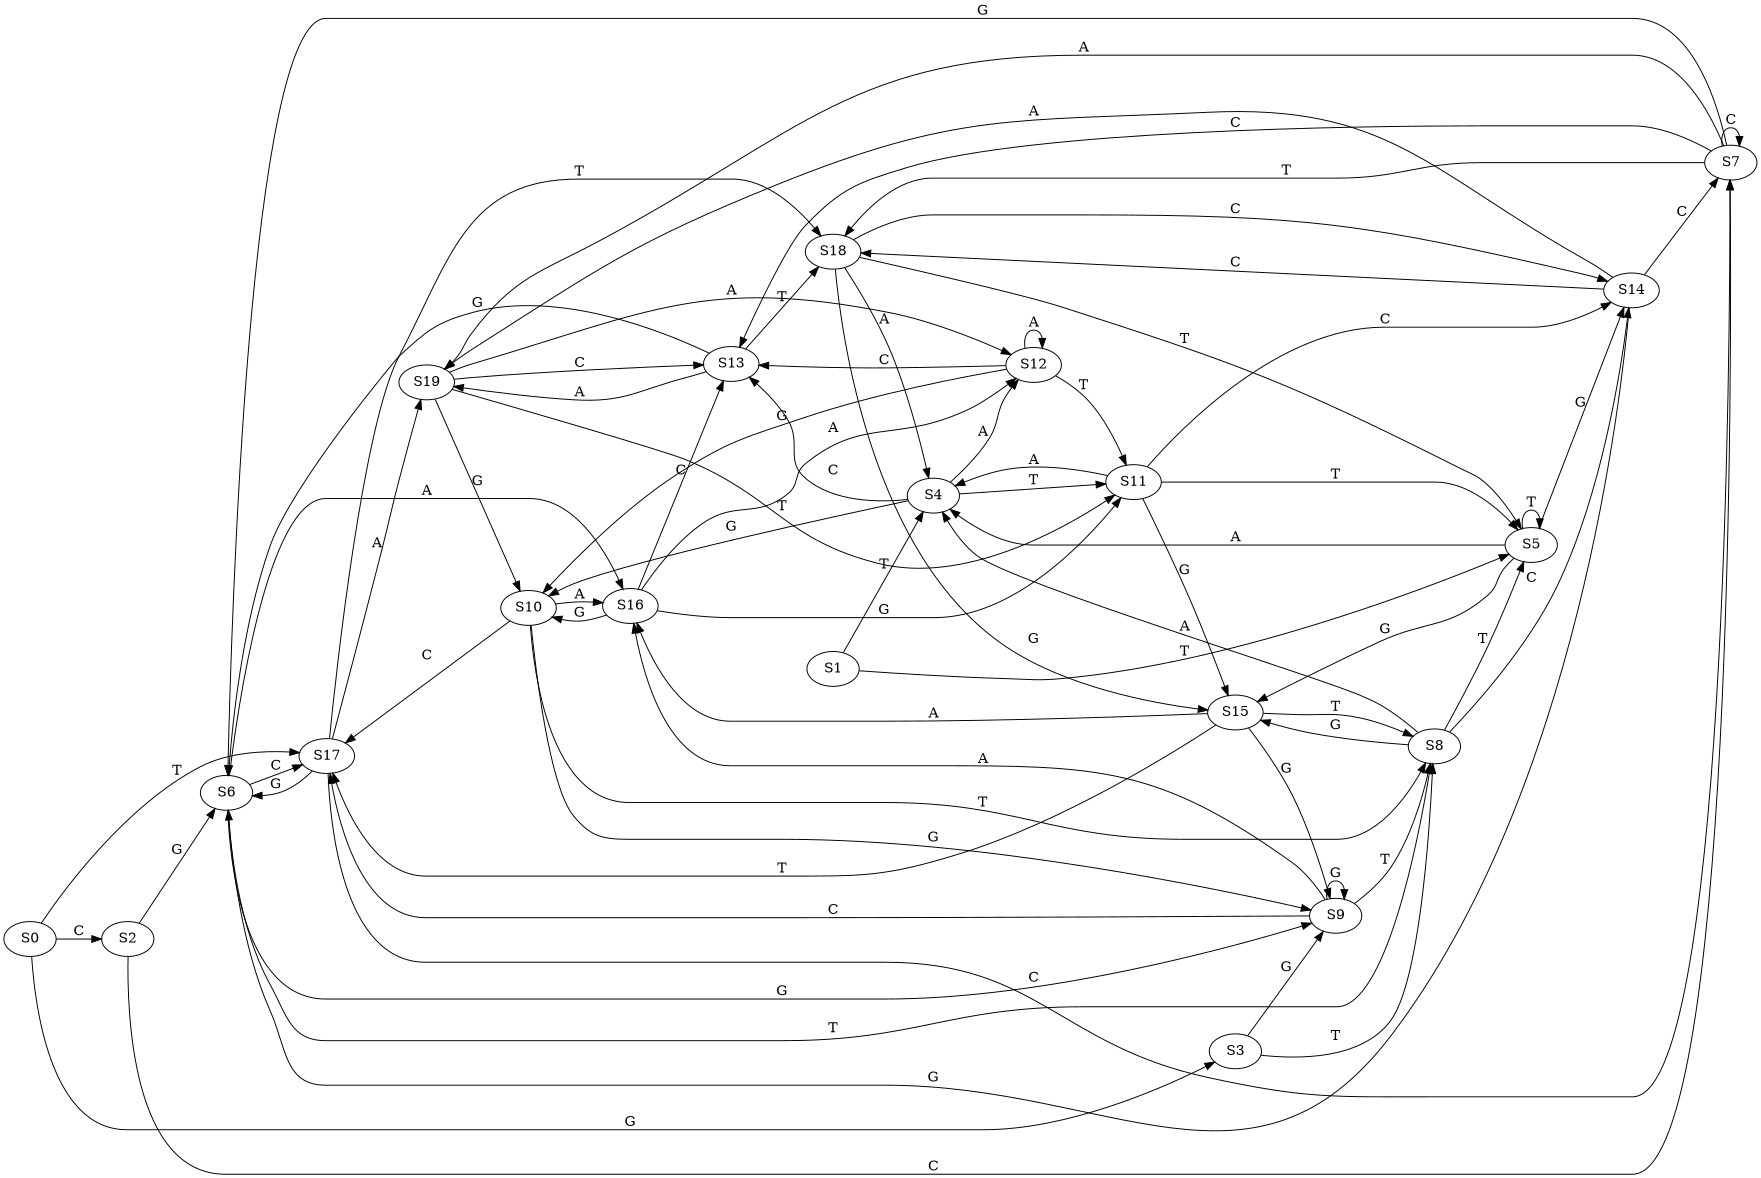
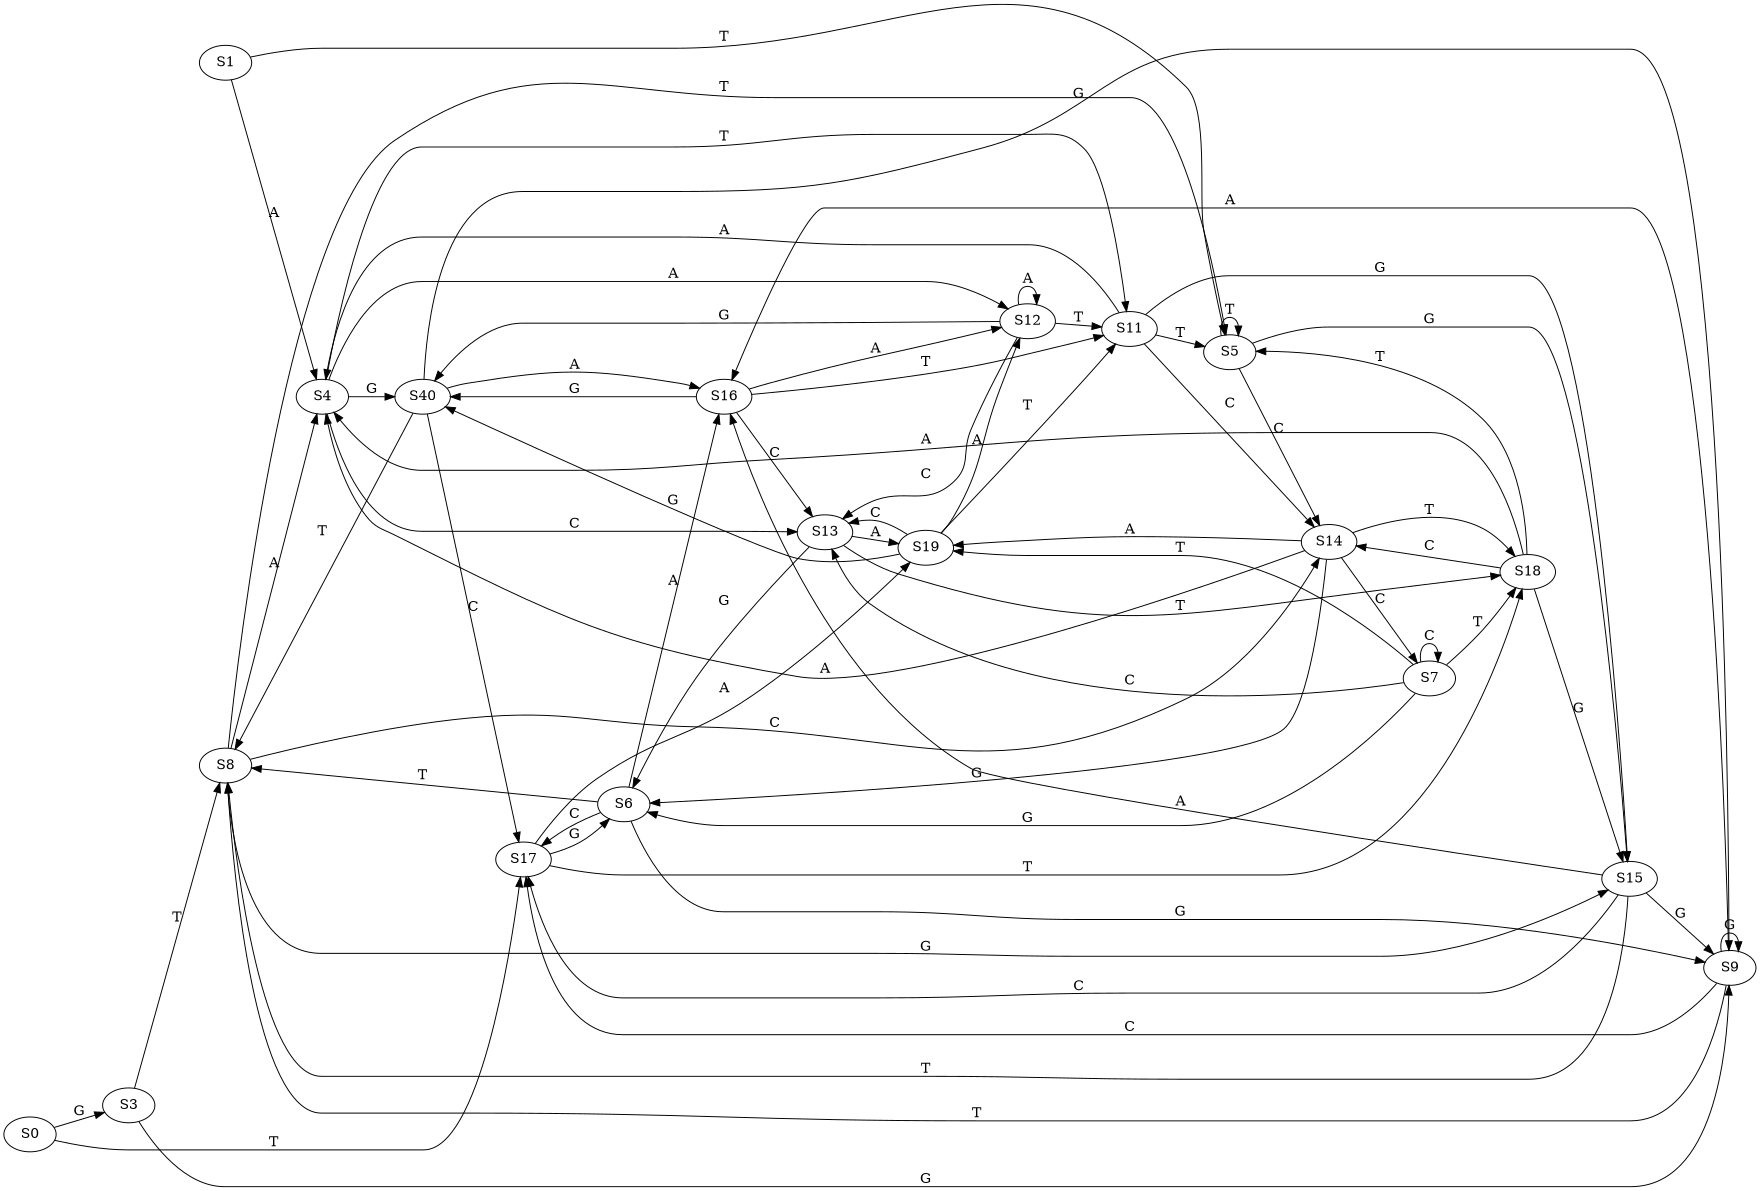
edge "S7" -> "S19": label "A" -> "T"
edge "S14" -> "S18": label "C" -> "T"
edge "S5" -> "S14": label "G" -> "C"
edge "S5" -> "S4": now "S14" -> "S4"
edge "S1" -> "S4": label "T" -> "A"
node "S10": label "S10" -> "S40"
edge "S16" -> "S11": label "G" -> "T"
edge "S15" -> "S17": label "T" -> "C"
node "S2": removed
edge "S17" -> "S7": removed, label "C"
